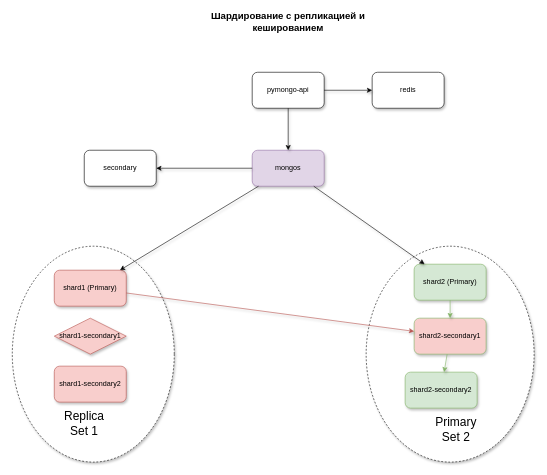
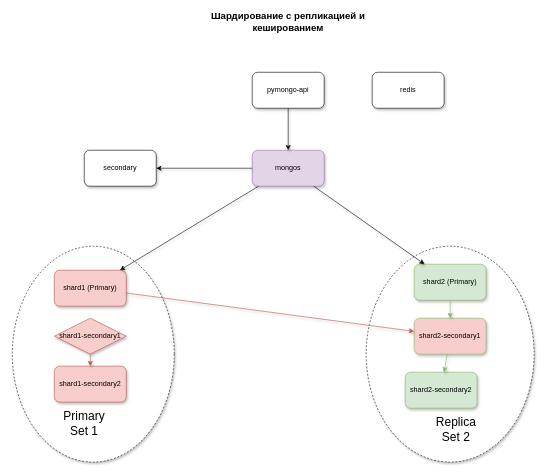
edge "pymongo-api" -> "redis": removed
edge "shard1-secondary1" -> "shard1-secondary2": added
node "Replica Set 1": label "Replica Set 1" -> "Primary Set 1"
node "Primary Set 2": label "Primary Set 2" -> "Replica Set 2"
